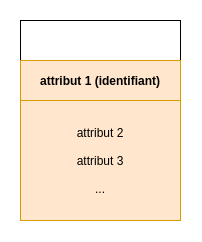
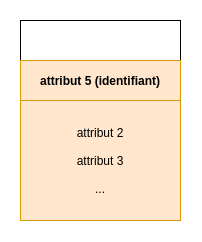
node "attribut 1 (identifiant)": label "attribut 1 (identifiant)" -> "attribut 5 (identifiant)"
